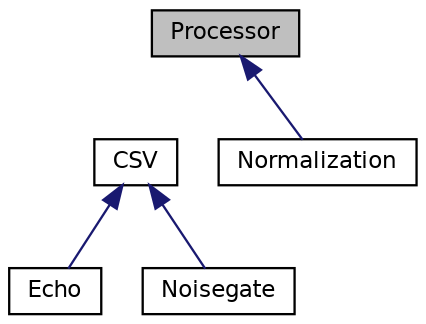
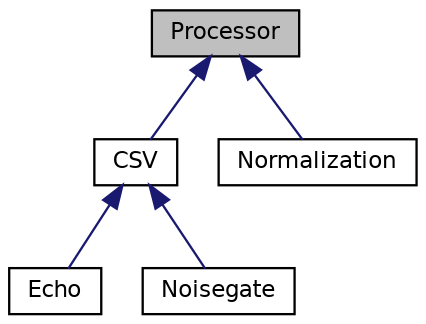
edge "CSV" -> "Processor": added
